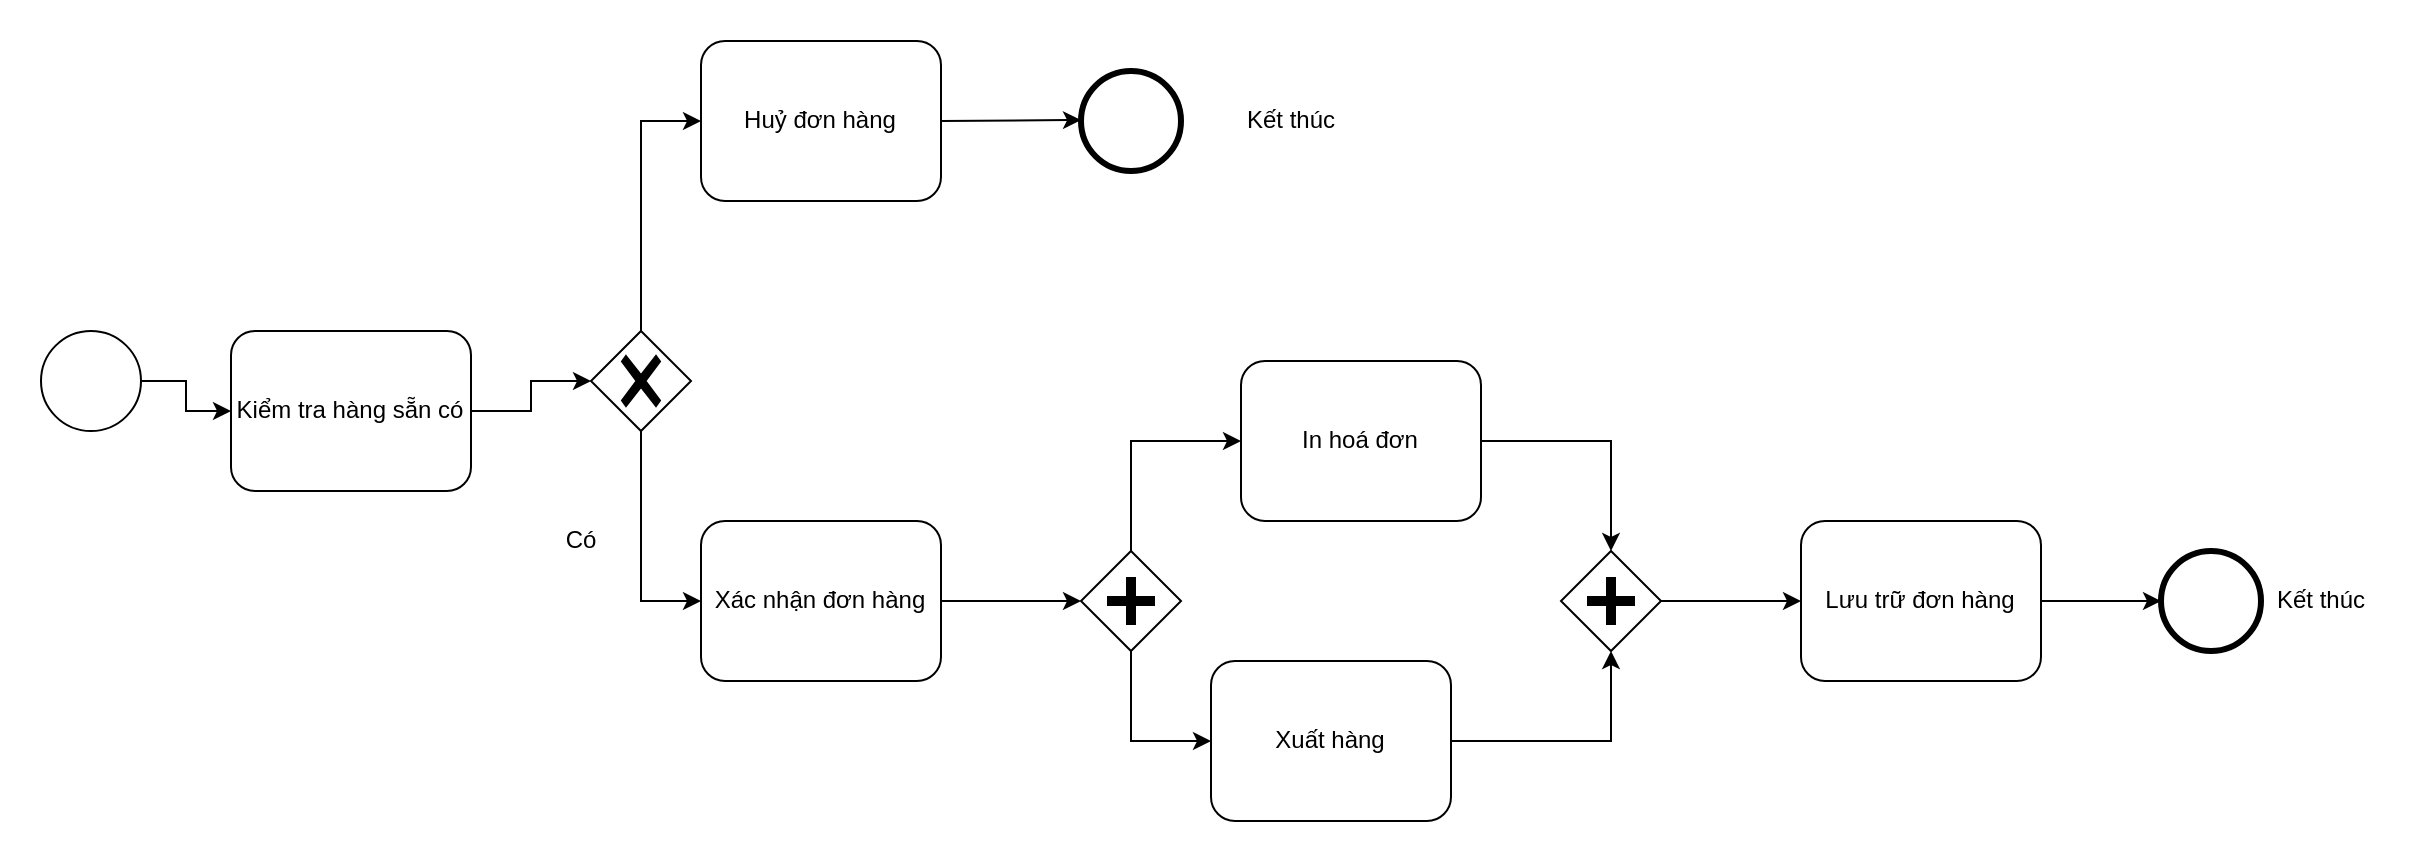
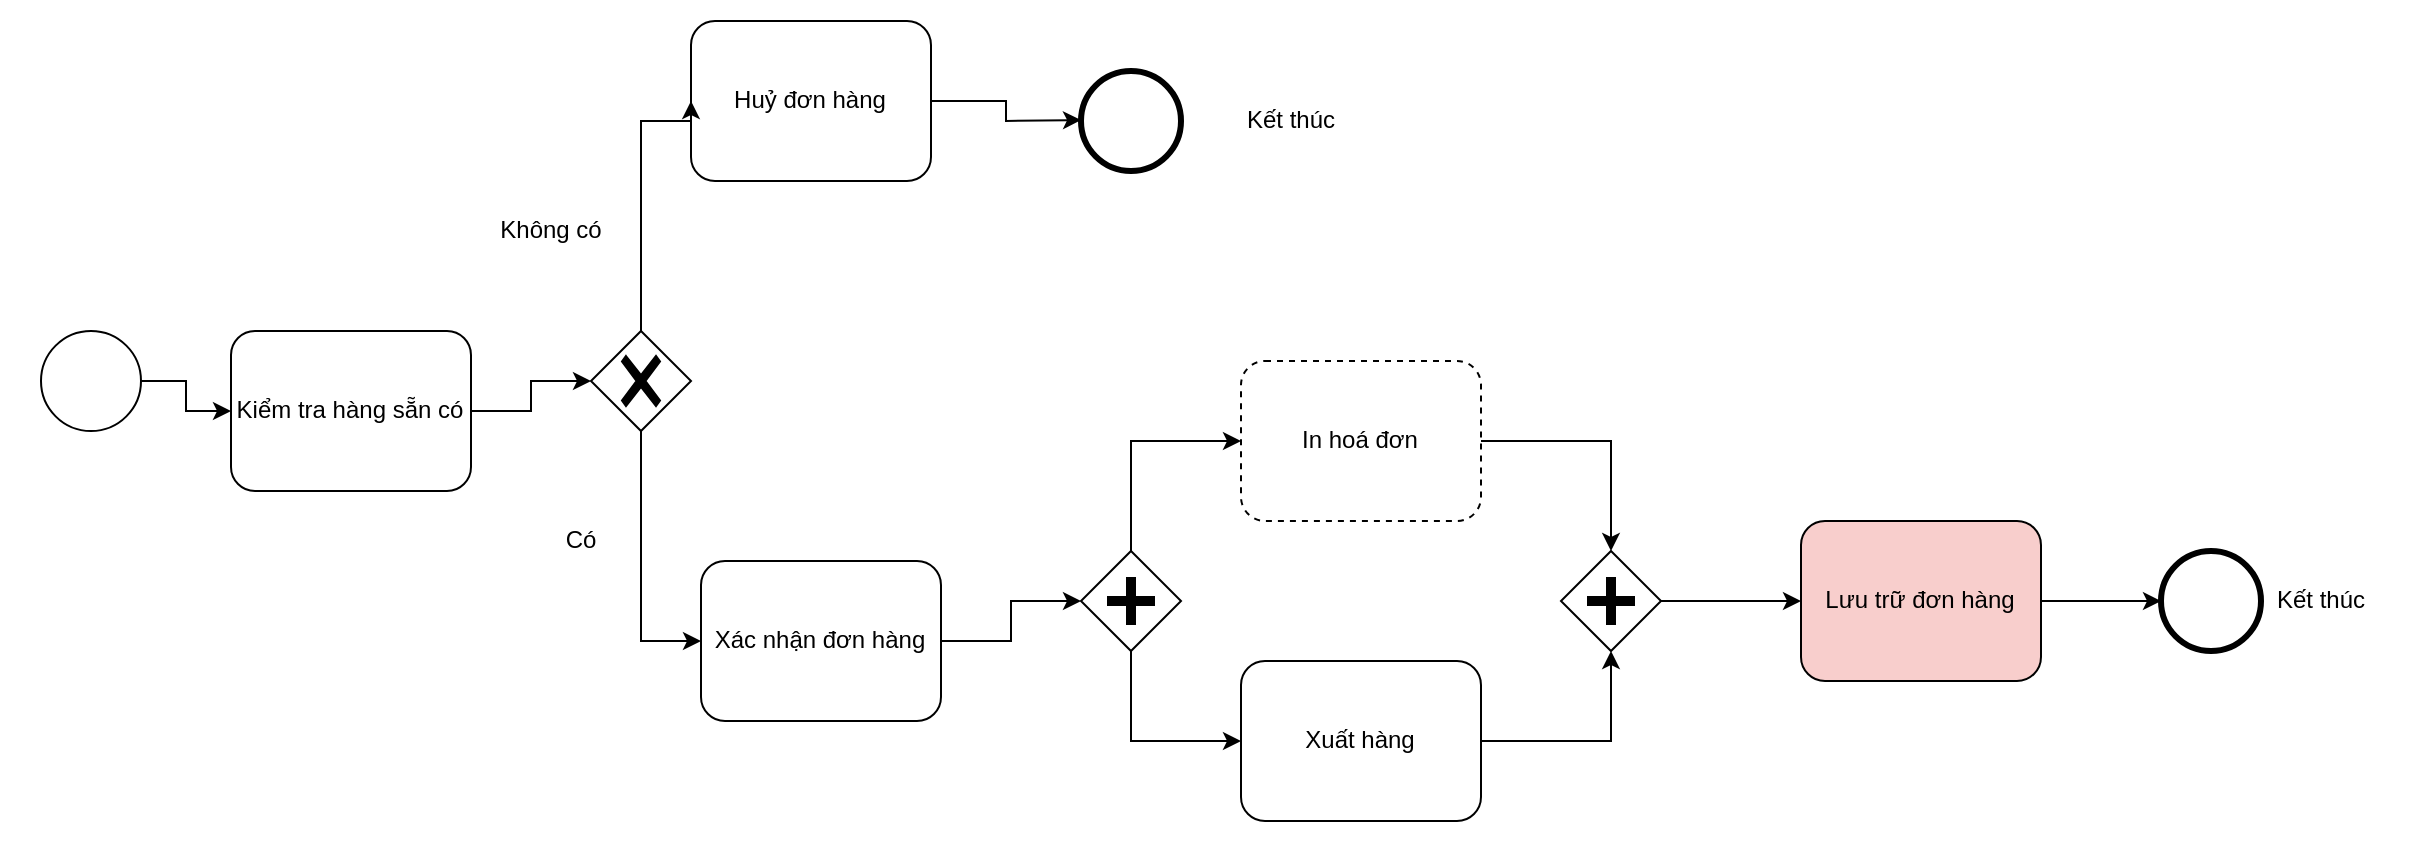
node "Huỷ đơn hàng": moved (821, 121) -> (811, 101)
node "Không có": added
node "In hoá đơn": style solid -> dashed
node "Xác nhận đơn hàng": moved (821, 601) -> (821, 641)
node "Lưu trữ đơn hàng": fillcolor #ffffff -> #f8cecc
node "Xuất hàng": moved (1331, 741) -> (1361, 741)
